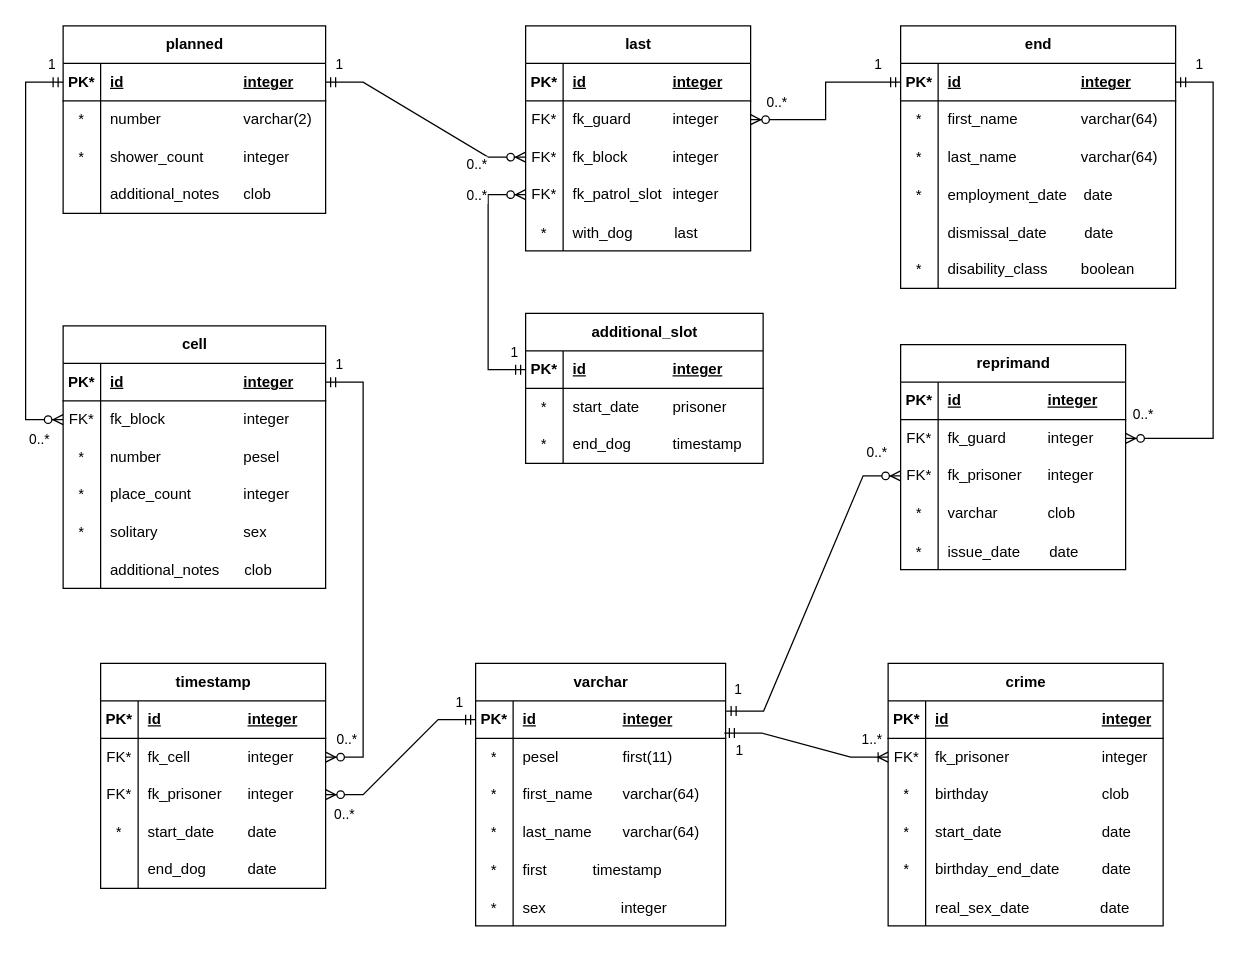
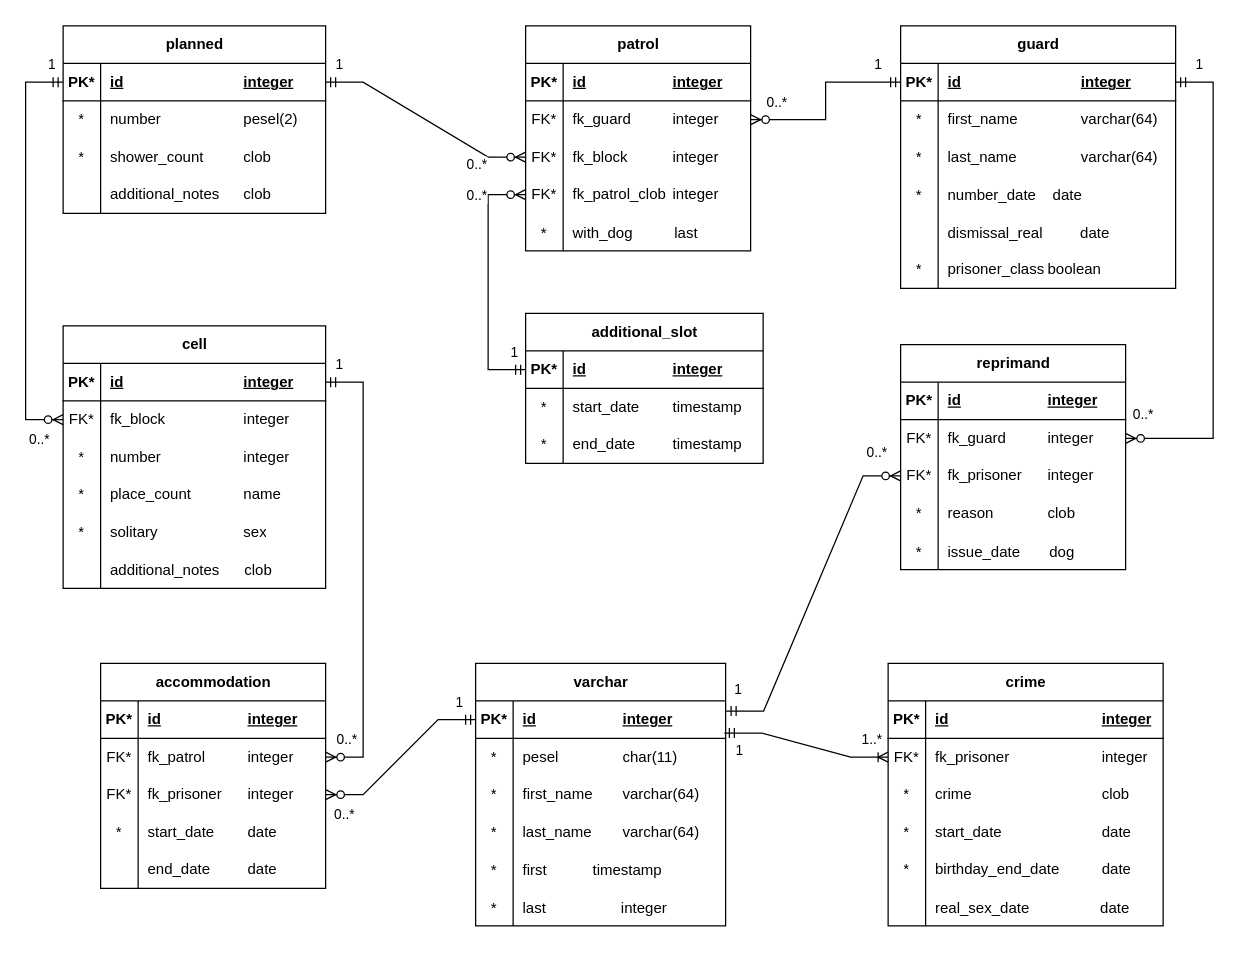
node "last": label "last" -> "patrol"
node "end": label "end" -> "guard"
node "number varchar(2)": label "number varchar(2)" -> "number pesel(2)"
node "shower_count integer": label "shower_count integer" -> "shower_count clob"
node "fk_patrol_slot integer": label "fk_patrol_slot integer" -> "fk_patrol_clob integer"
node "employment_date date": label "employment_date date" -> "number_date date"
node "dismissal_date date": label "dismissal_date date" -> "dismissal_real date"
node "disability_class boolean": label "disability_class boolean" -> "prisoner_class boolean"
node "start_date prisoner": label "start_date prisoner" -> "start_date timestamp"
node "end_dog timestamp": label "end_dog timestamp" -> "end_date timestamp"
node "number pesel": label "number pesel" -> "number integer"
node "place_count integer": label "place_count integer" -> "place_count name"
node "varchar clob": label "varchar clob" -> "reason clob"
node "issue_date date": label "issue_date date" -> "issue_date dog"
node "timestamp": label "timestamp" -> "accommodation"
node "fk_cell integer": label "fk_cell integer" -> "fk_patrol integer"
node "pesel first(11)": label "pesel first(11)" -> "pesel char(11)"
node "birthday clob": label "birthday clob" -> "crime clob"
node "end_dog date": label "end_dog date" -> "end_date date"
node "sex integer": label "sex integer" -> "last integer"
